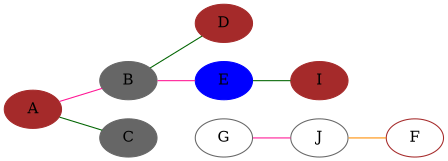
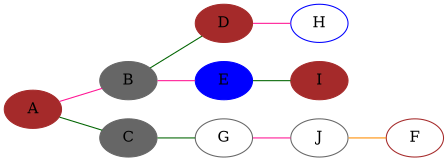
node "H": added
edge "C" -- "G": added
